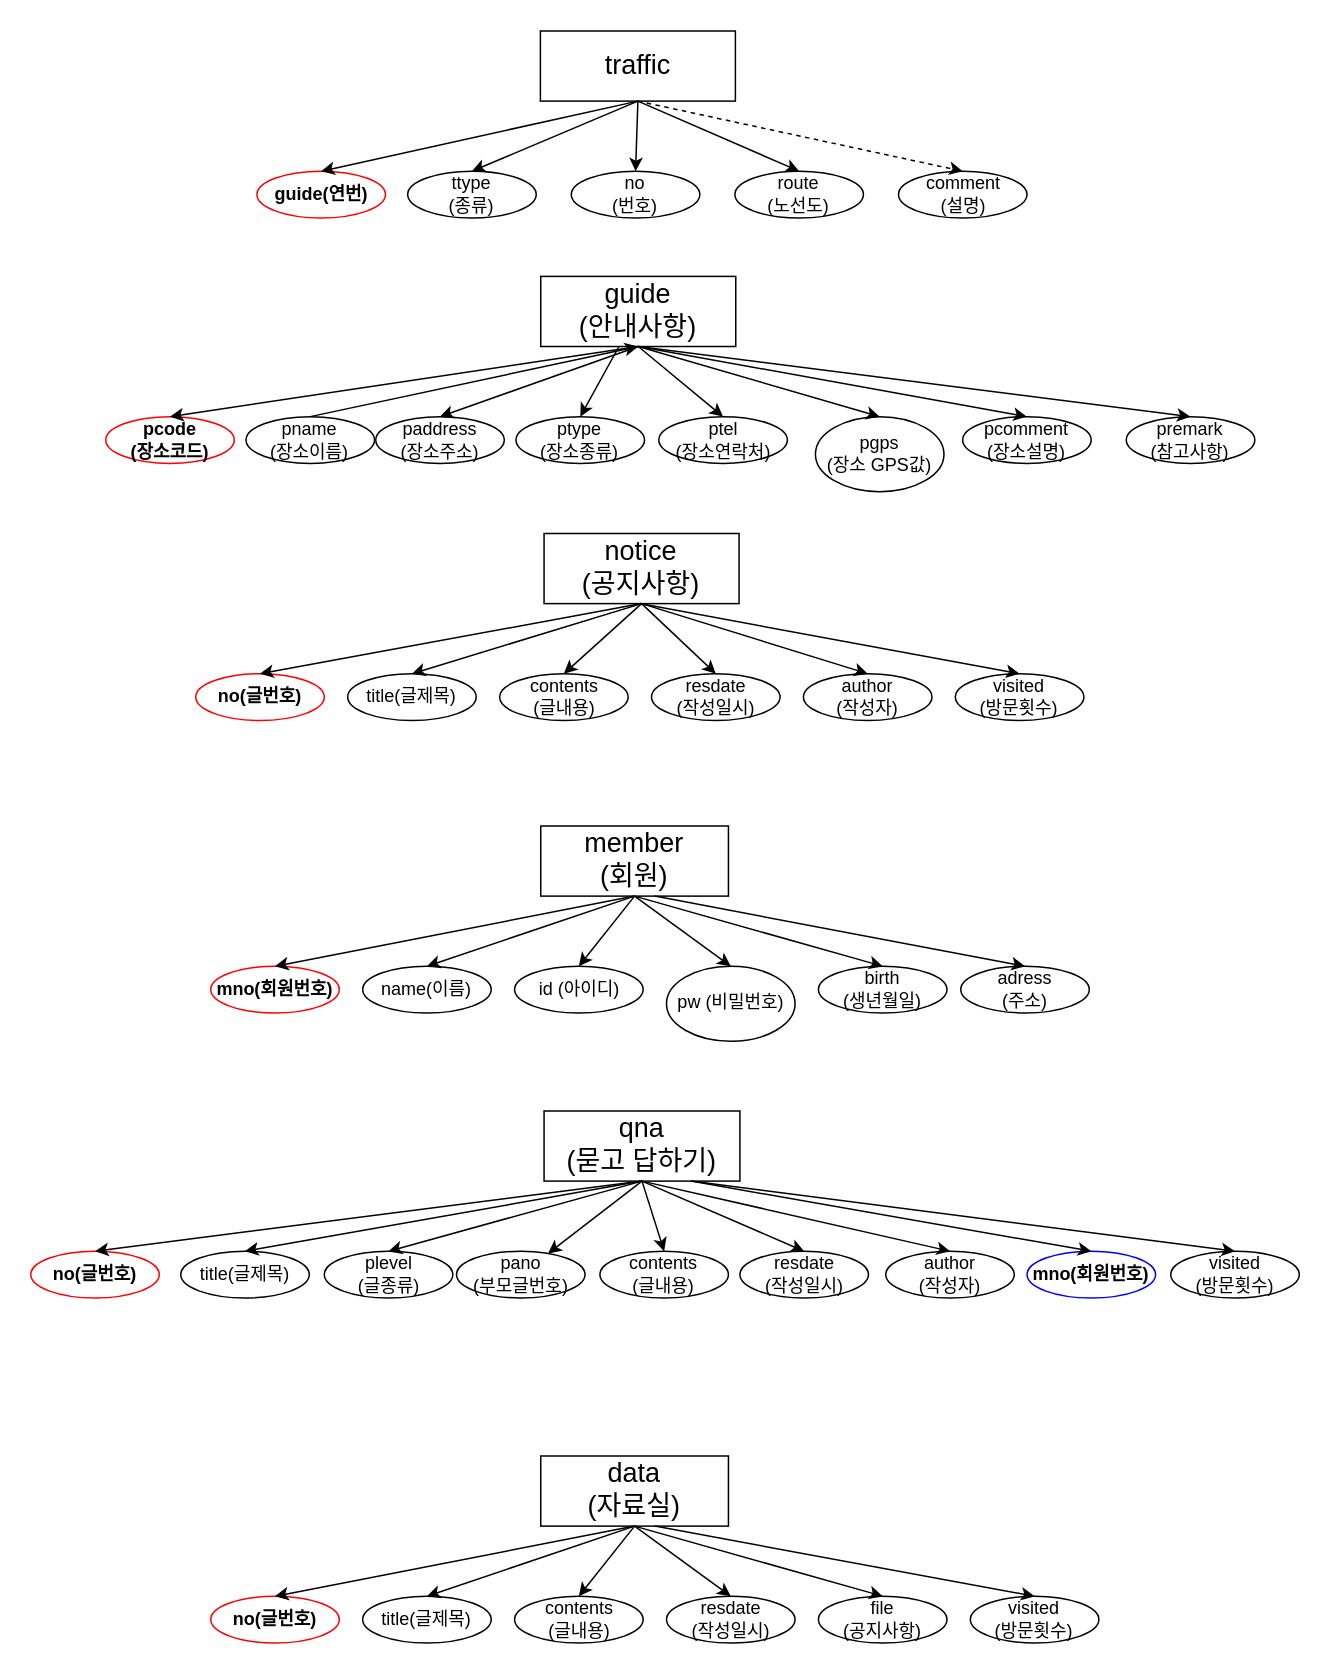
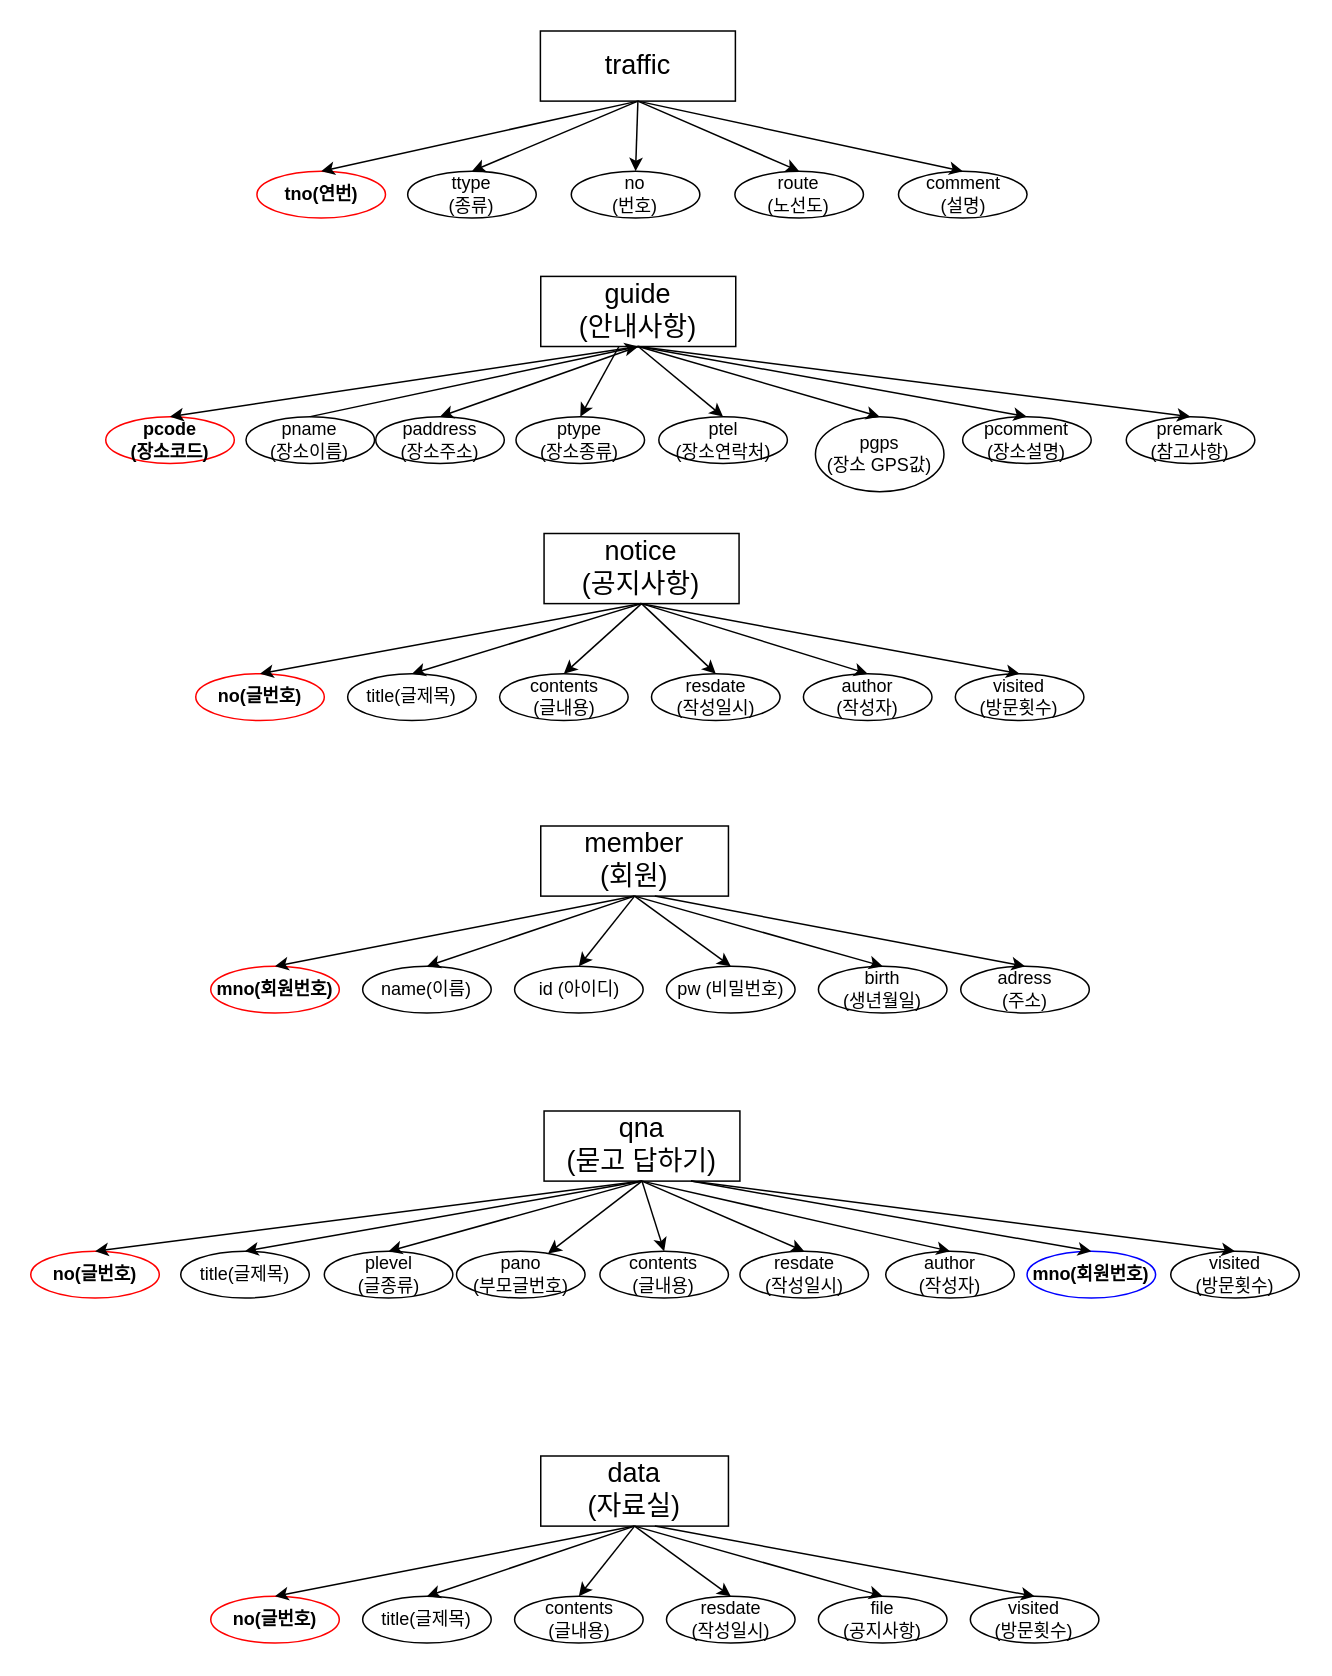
edge "traffic" -> "comment (설명)": style dashed -> solid
node "guide(연번)": label "guide(연번)" -> "tno(연번)"
node "pw (비밀번호)": size 129x75 -> 129x47
